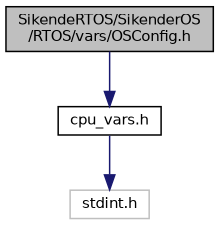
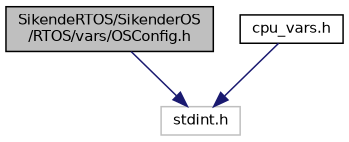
edge "SikendeRTOS/SikenderOS /RTOS/vars/OSConfig.h" -> "cpu_vars.h": now "SikendeRTOS/SikenderOS /RTOS/vars/OSConfig.h" -> "stdint.h"
